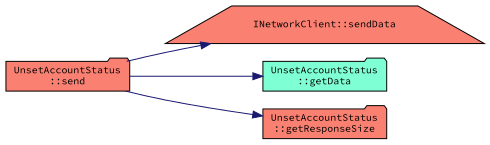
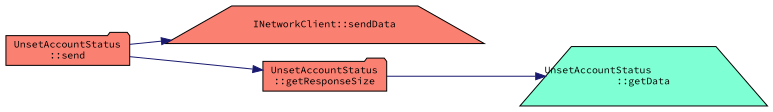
edge "UnsetAccountStatus ::send" -> "UnsetAccountStatus ::getData": now "UnsetAccountStatus ::getResponseSize" -> "UnsetAccountStatus ::getData"
node "UnsetAccountStatus ::getData": shape folder -> trapezium
